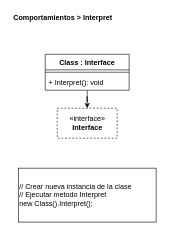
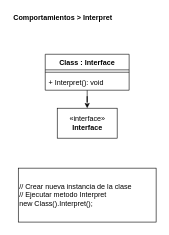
node "«interface» Interface": style dashed -> solid
